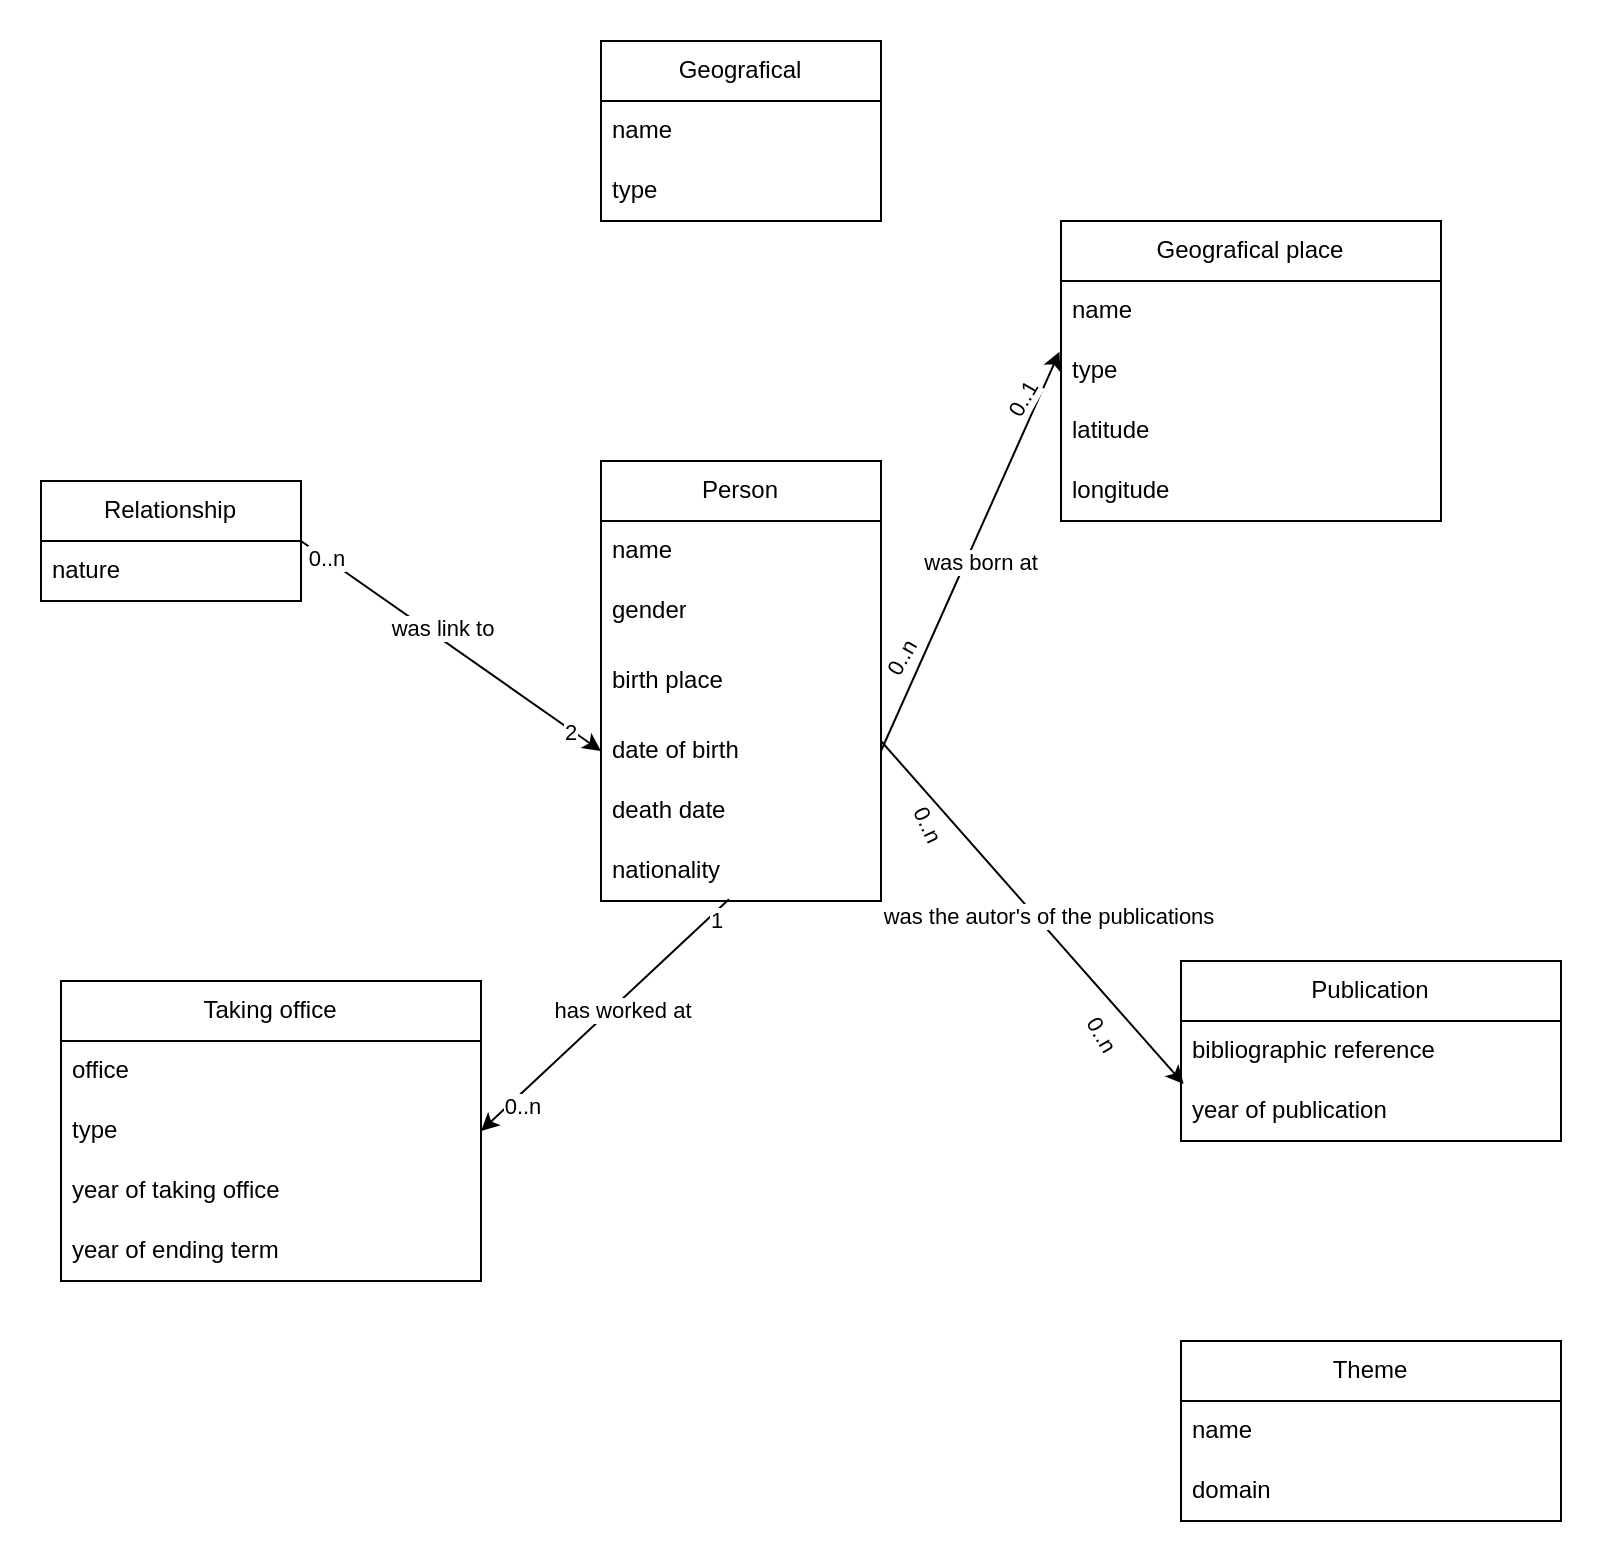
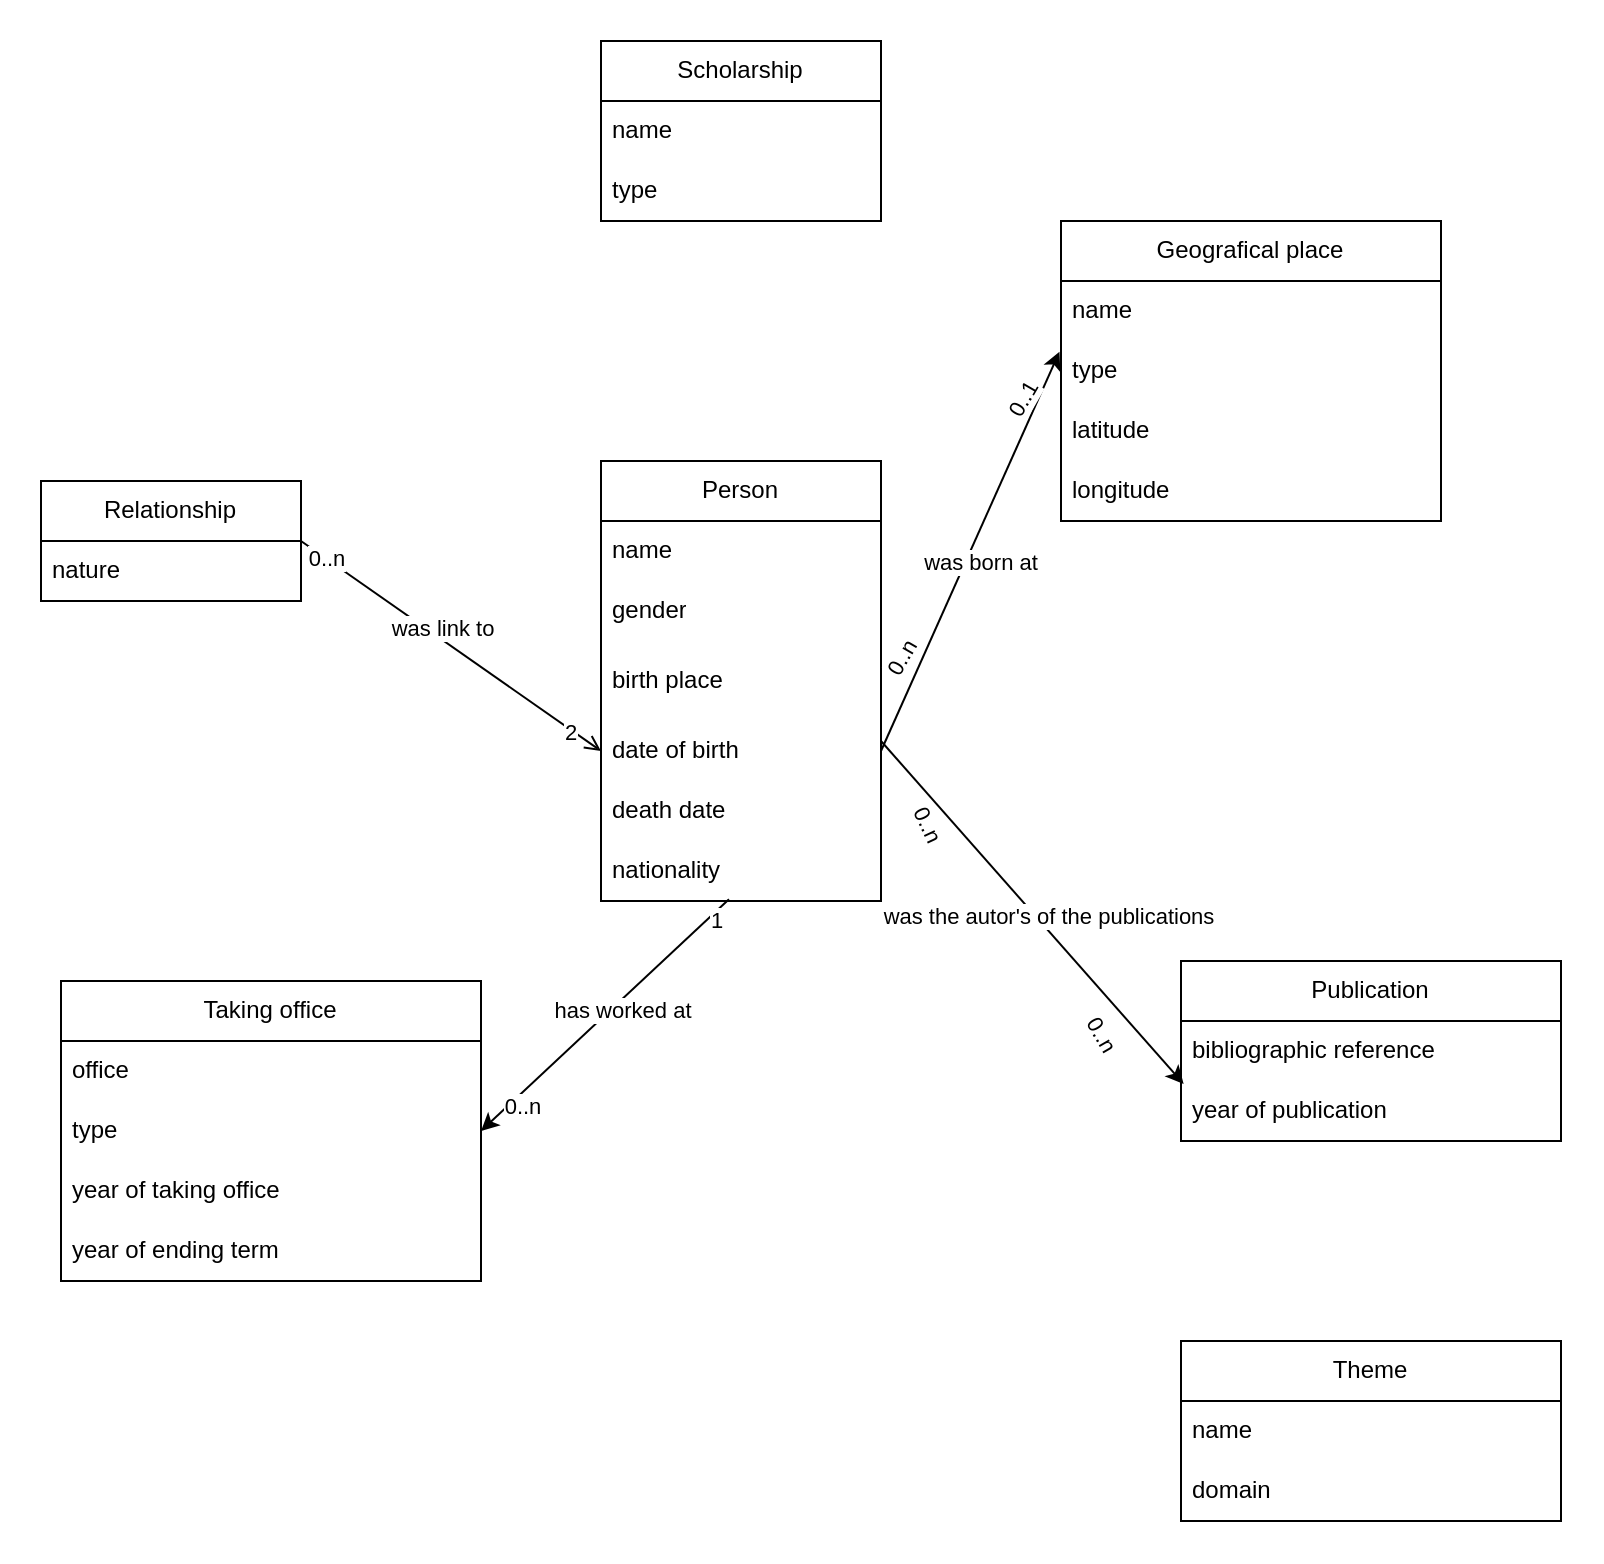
node "Geografical": label "Geografical" -> "Scholarship"
edge "Relationship" -> "date of birth": arrowhead classic -> open
